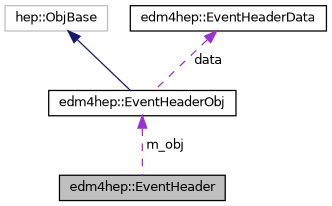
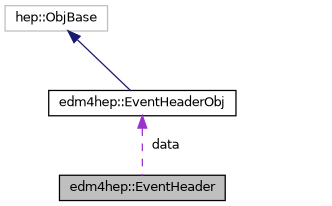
node "edm4hep::EventHeaderData": removed
edge "edm4hep::EventHeader" -> "edm4hep::EventHeaderObj": label " m_obj" -> " data"
